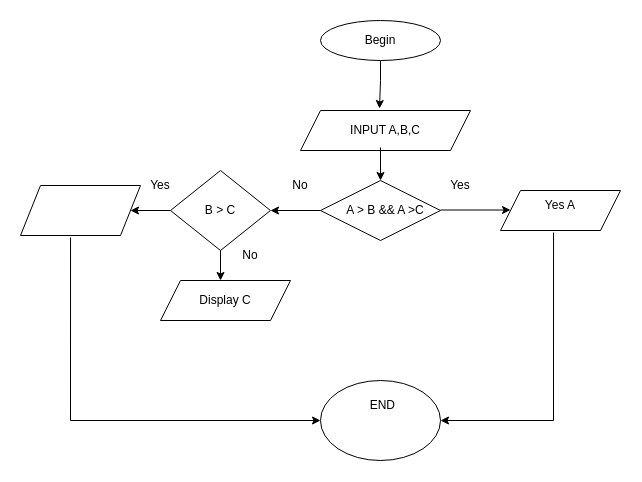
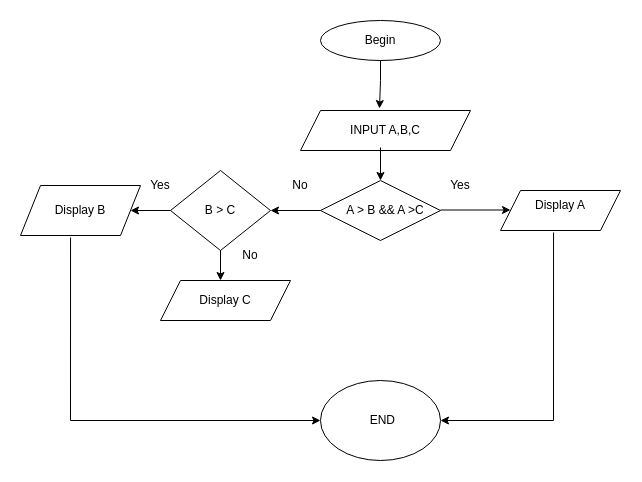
node "Yes A": label "Yes A" -> "Display A"
node "Display B": added
node "END": moved (385, 406) -> (385, 421)
